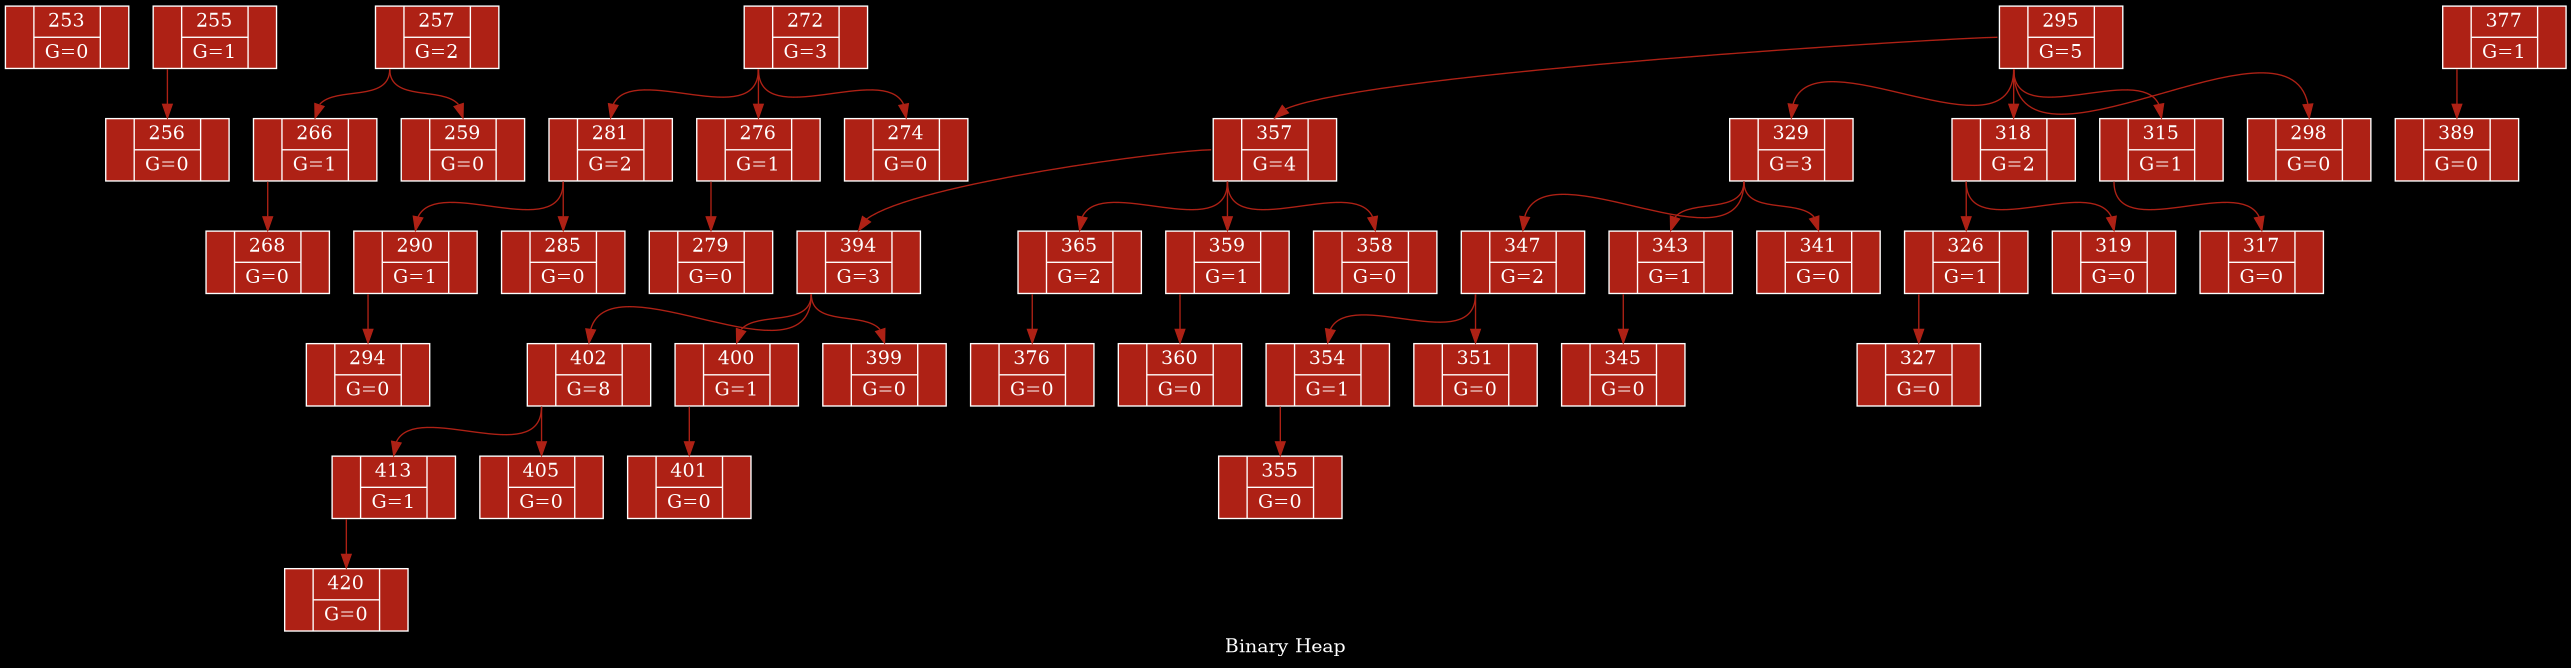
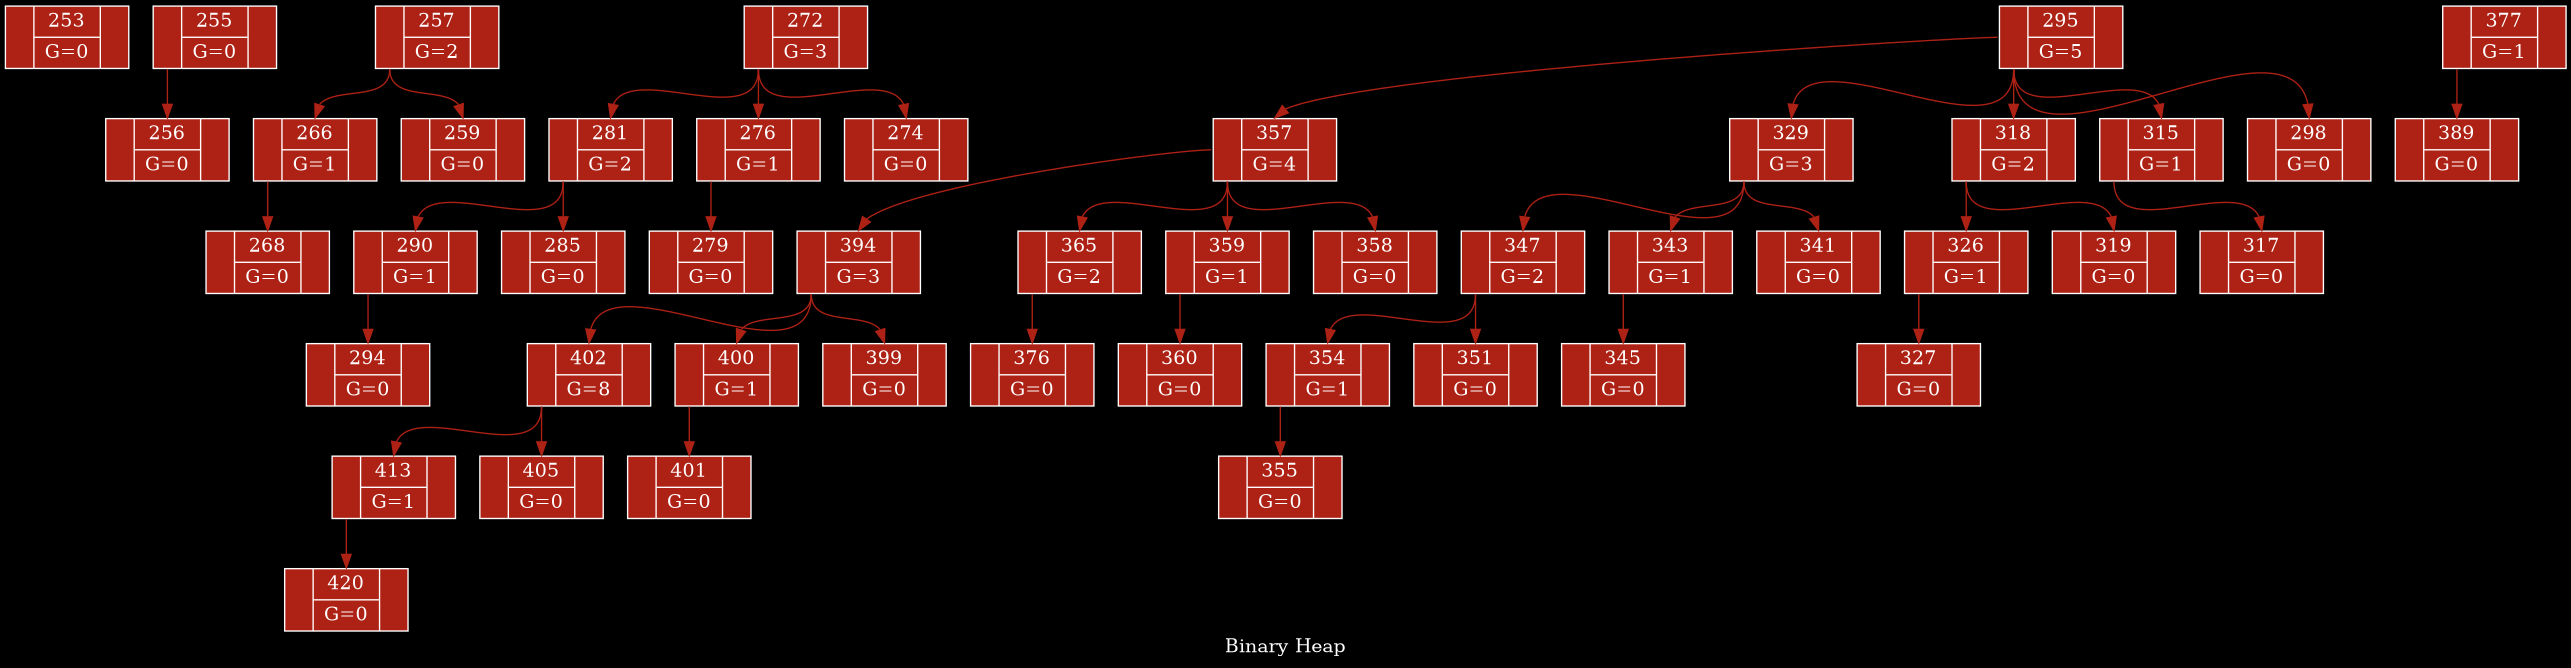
node "255": text "G=1" -> "G=0"
